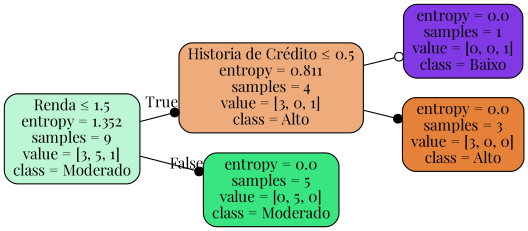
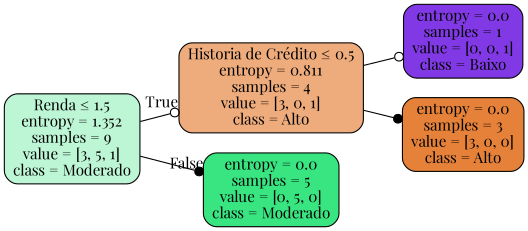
edge "Renda ≤ 1.5" -> "Historia de Crédito ≤ 0.5": arrowhead dot -> odot
